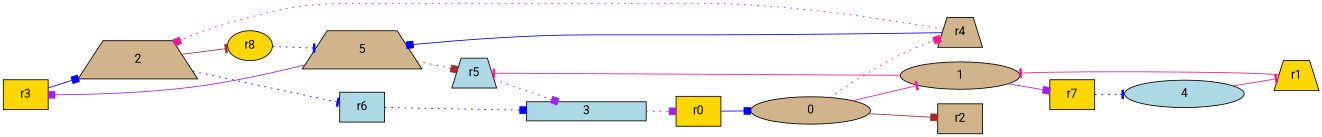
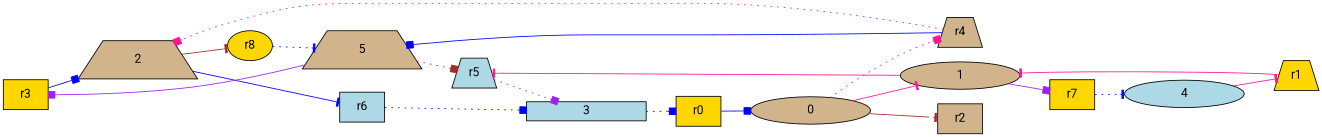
edge "2" -> "r6": style dotted -> solid
edge "3" -> "r0": color purple -> blue
edge "0" -> "r2": arrowhead box -> tee
